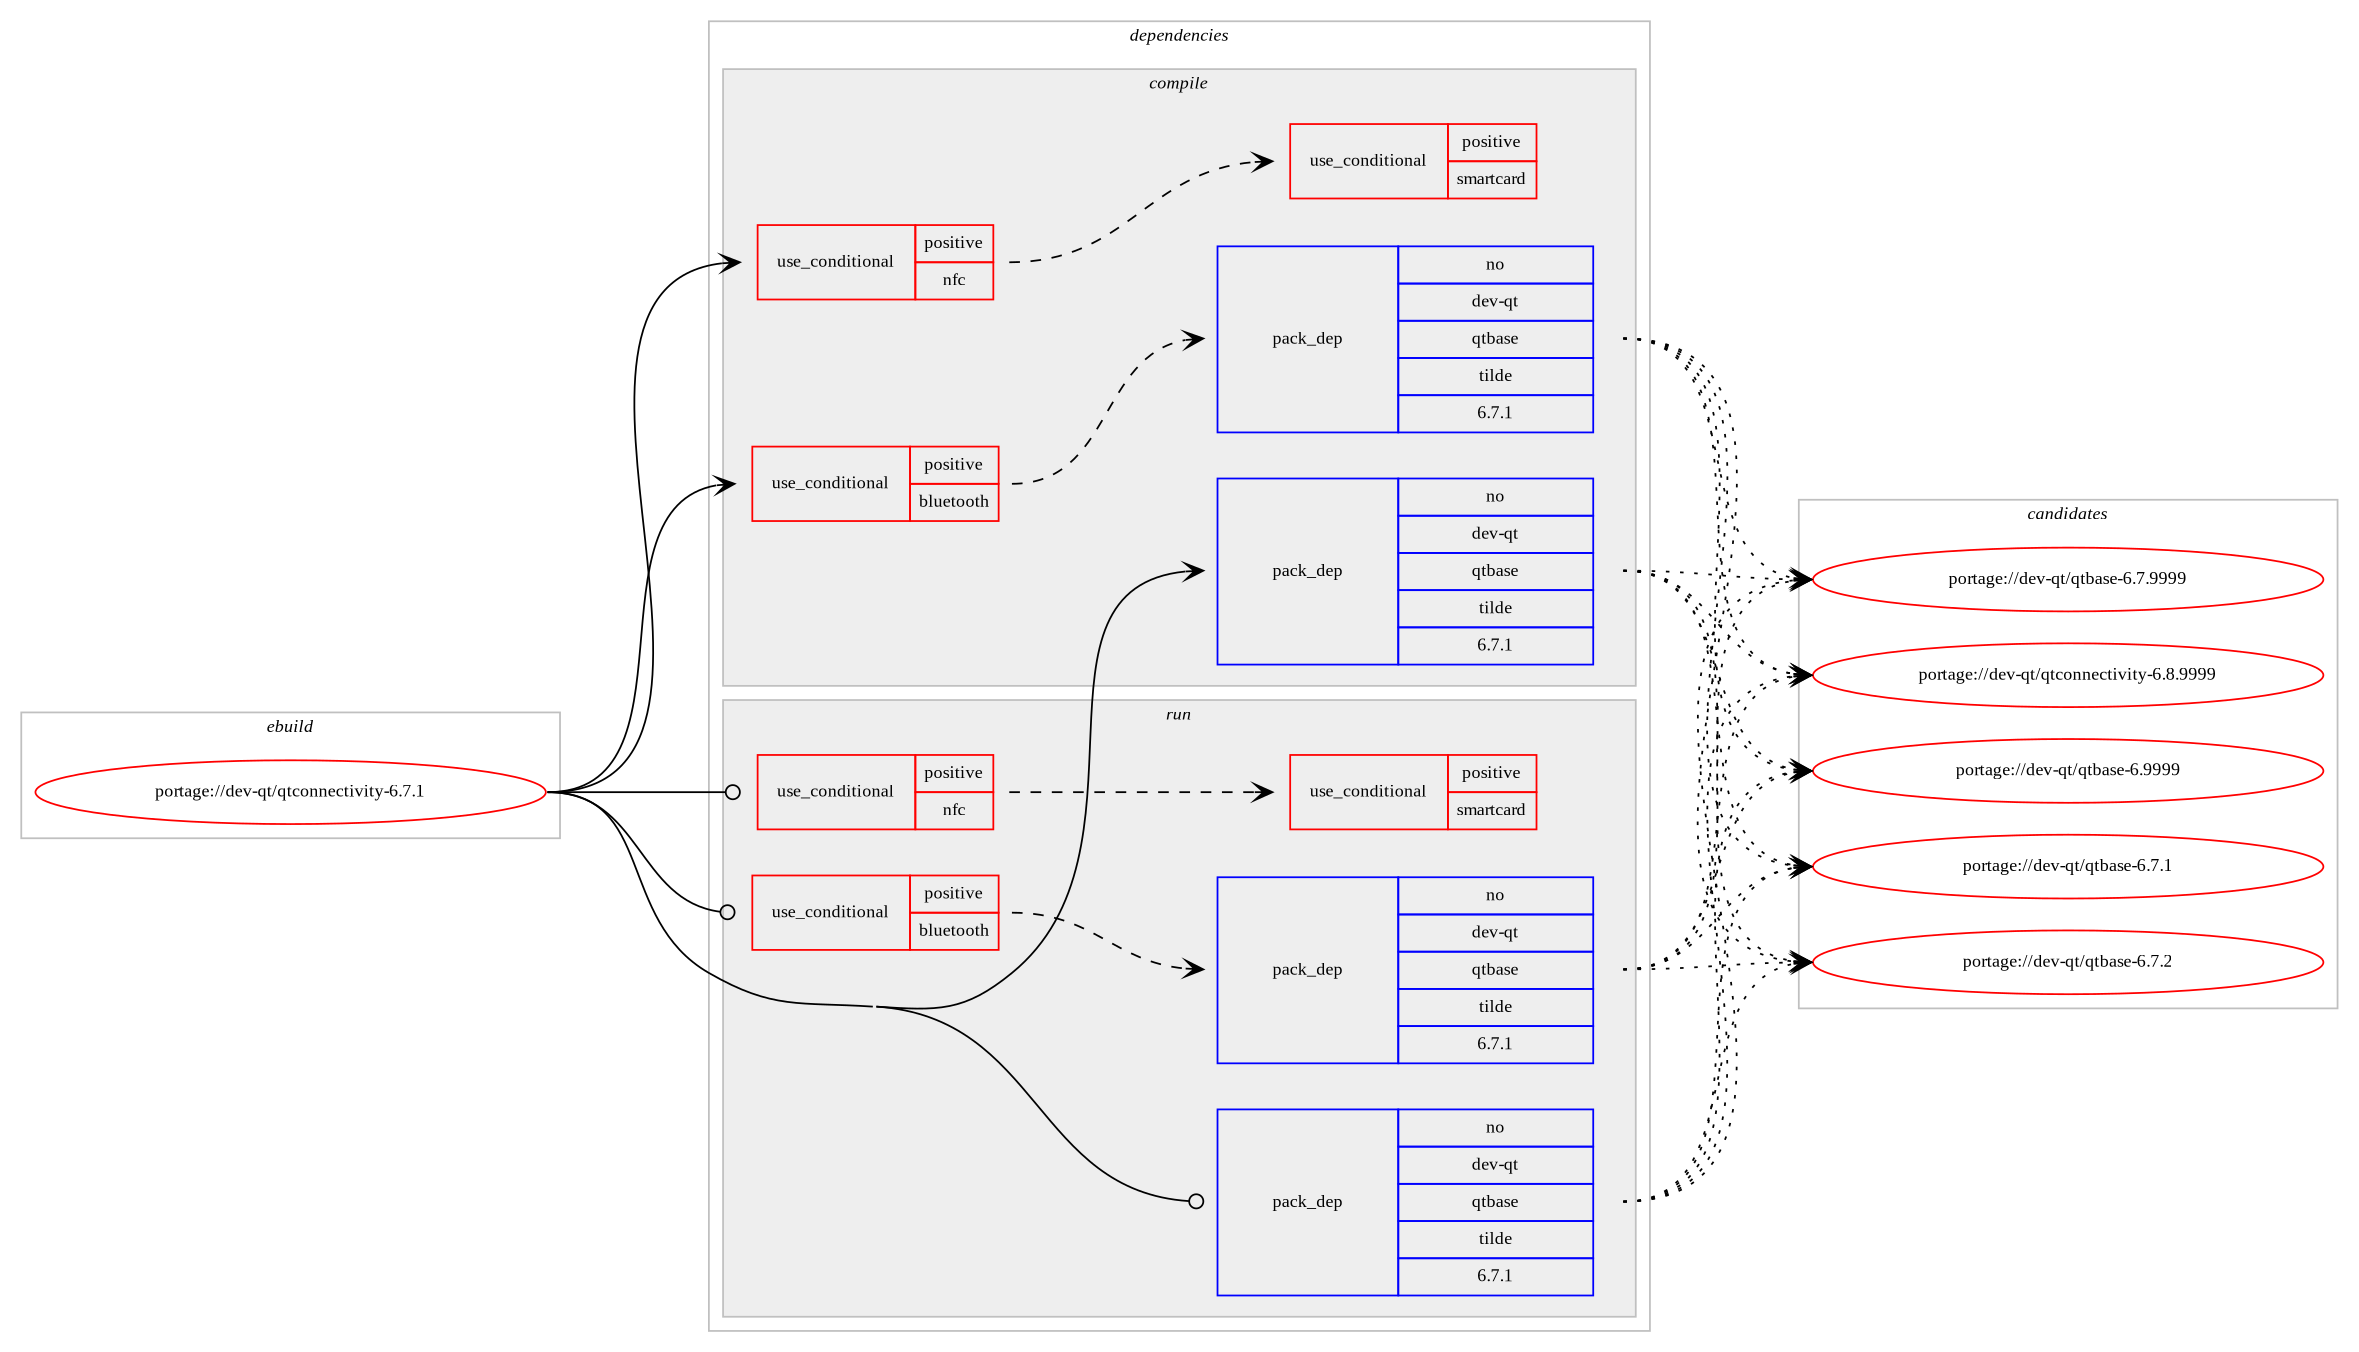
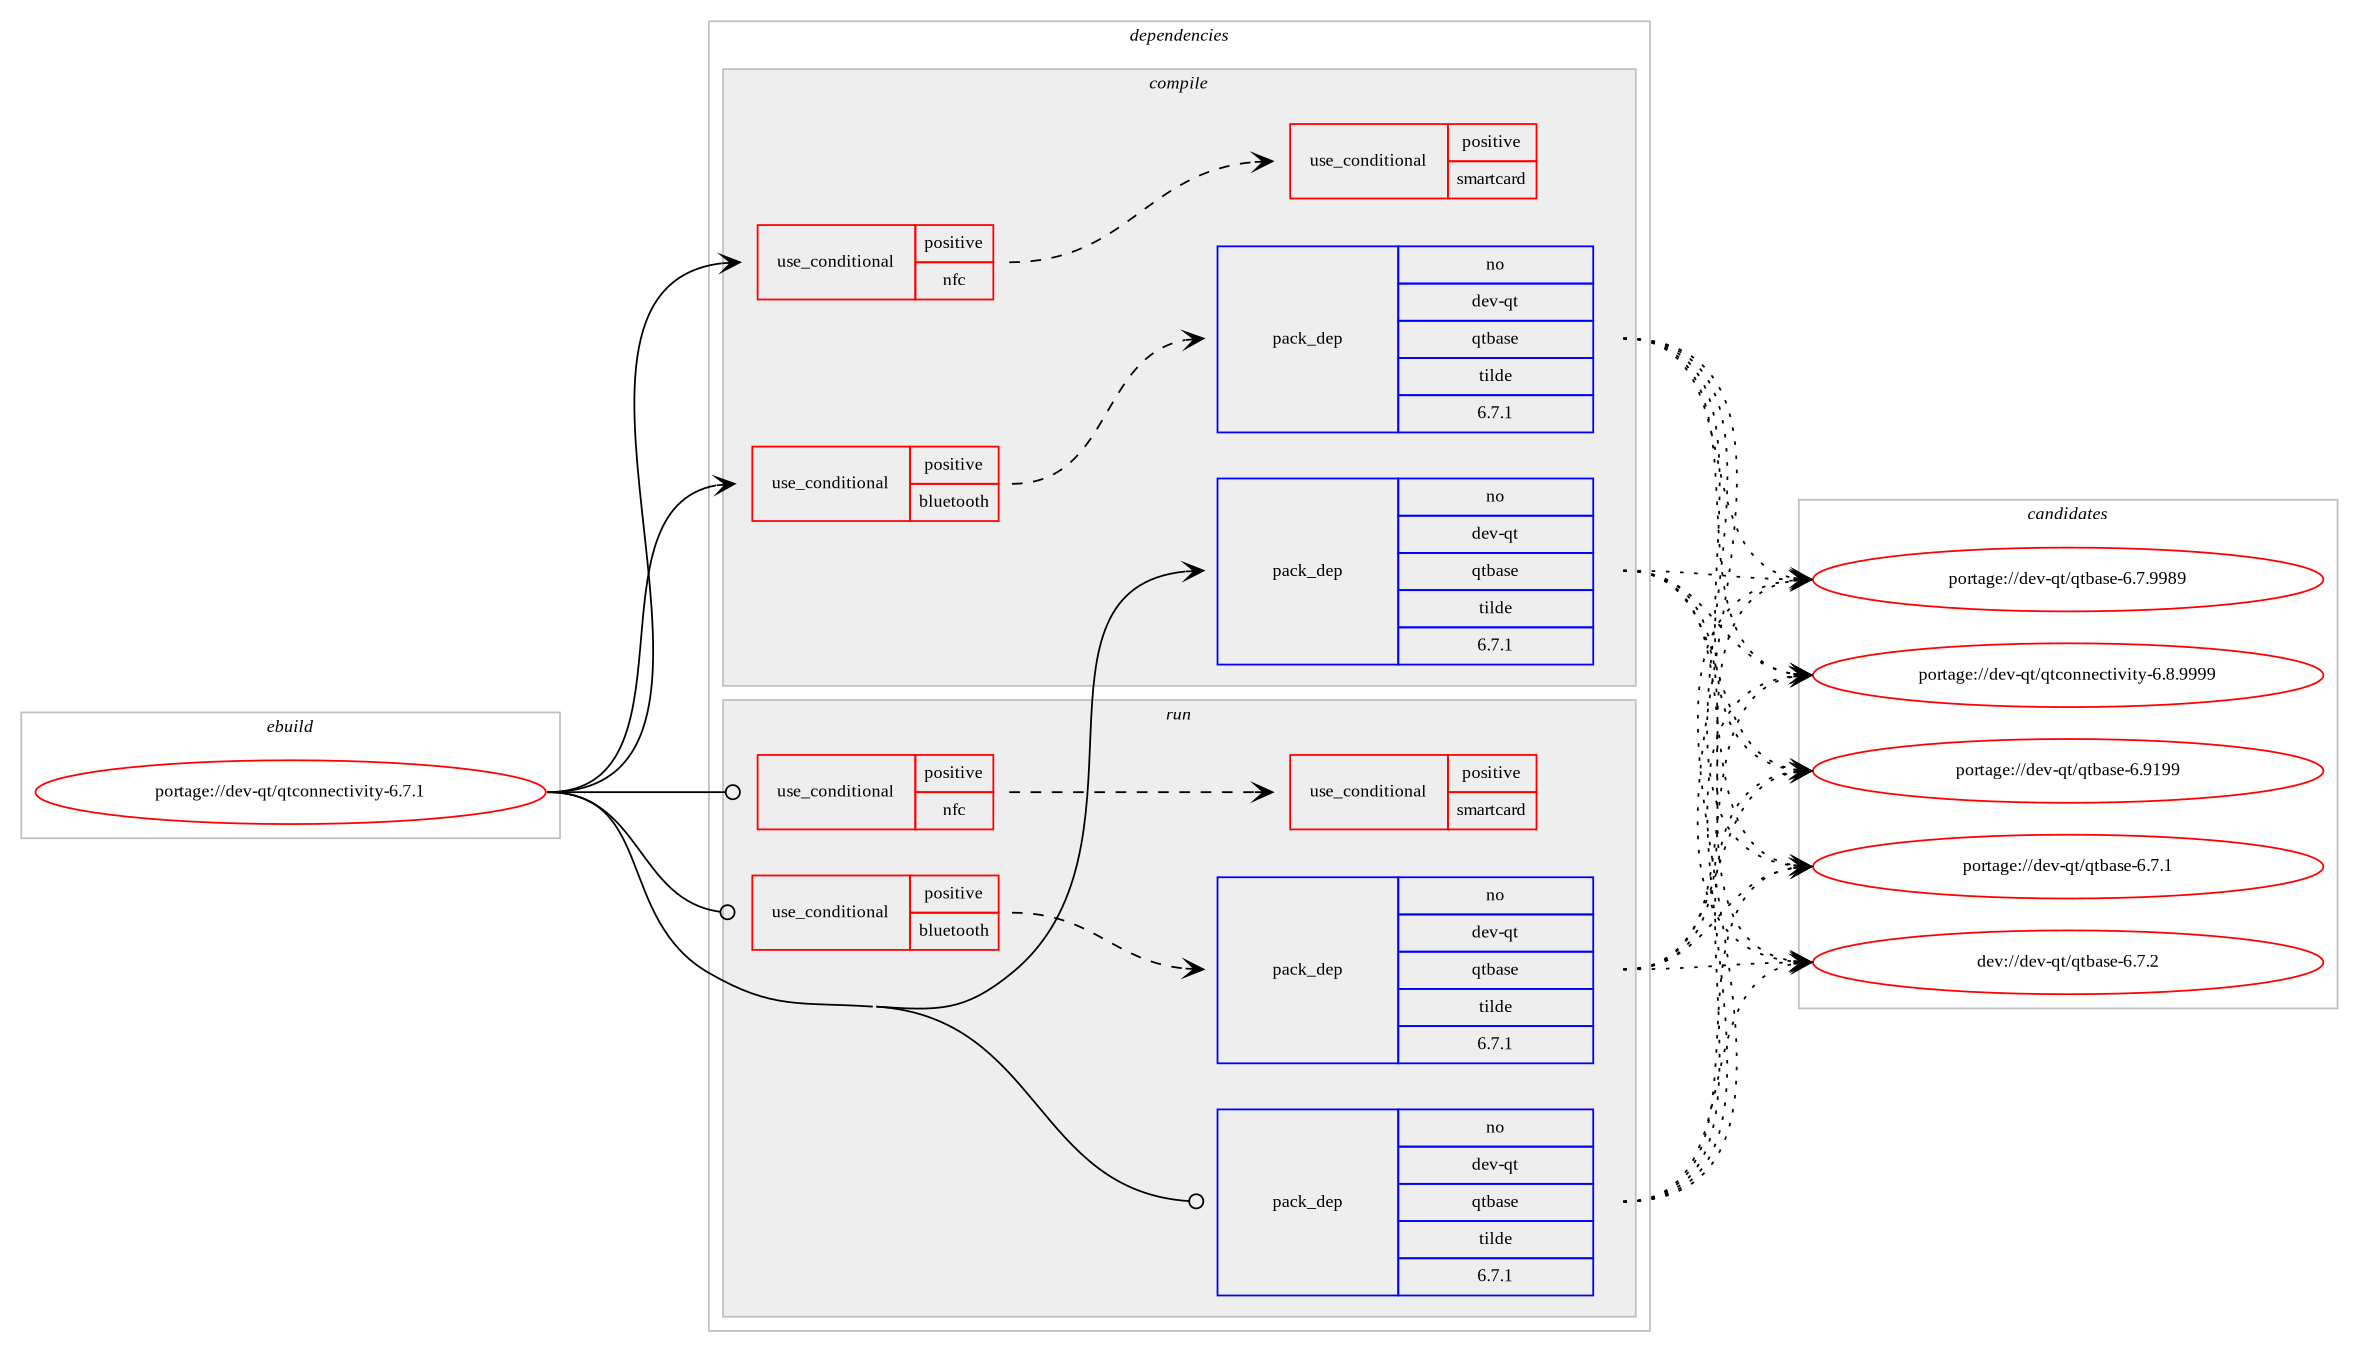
node "portage://dev-qt/qtbase-6.7.9999": label "portage://dev-qt/qtbase-6.7.9999" -> "portage://dev-qt/qtbase-6.7.9989"
node "portage://dev-qt/qtbase-6.9999": label "portage://dev-qt/qtbase-6.9999" -> "portage://dev-qt/qtbase-6.9199"
node "portage://dev-qt/qtbase-6.7.2": label "portage://dev-qt/qtbase-6.7.2" -> "dev://dev-qt/qtbase-6.7.2"
